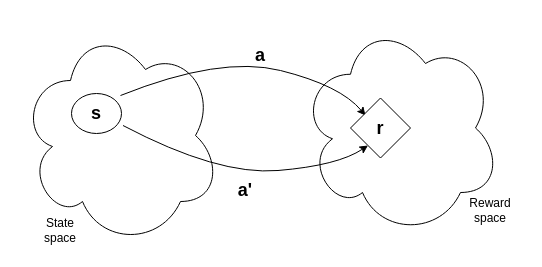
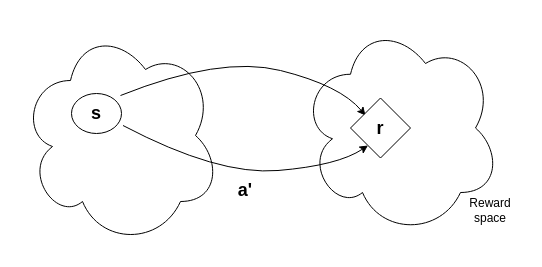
node "a": removed
node "State space": removed
